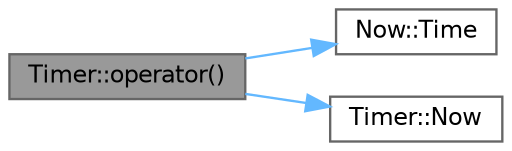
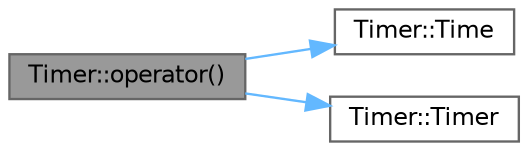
node "Now::Time": label "Now::Time" -> "Timer::Time"
node "Timer::Now": label "Timer::Now" -> "Timer::Timer"
